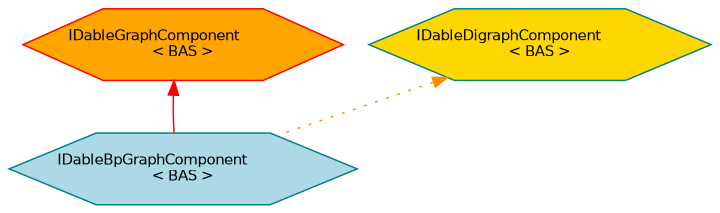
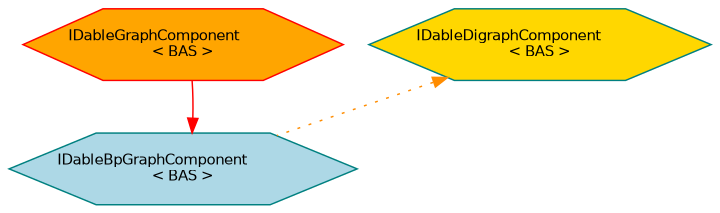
edge "IDableBpGraphComponent < BAS >" -> "IDableGraphComponent < BAS >": reversed
